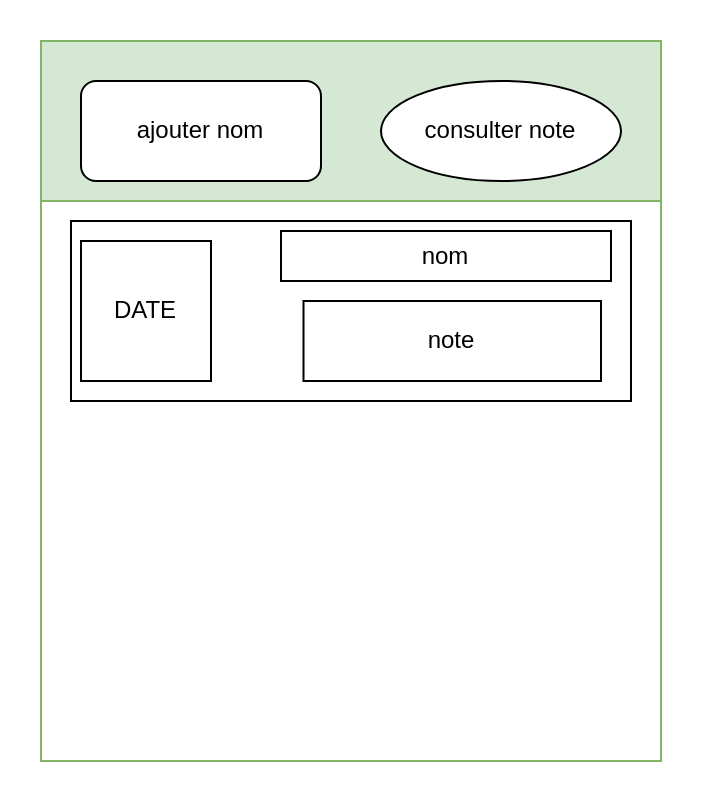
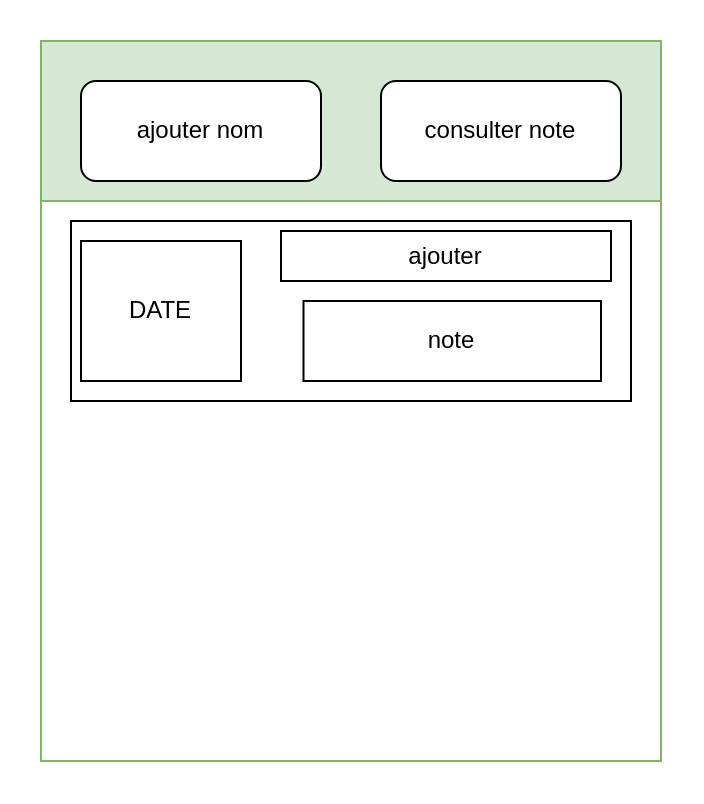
node "consulter note": shape ellipse -> rounded rectangle
node "nom": label "nom" -> "ajouter"
node "DATE": size 130x140 -> 160x140
